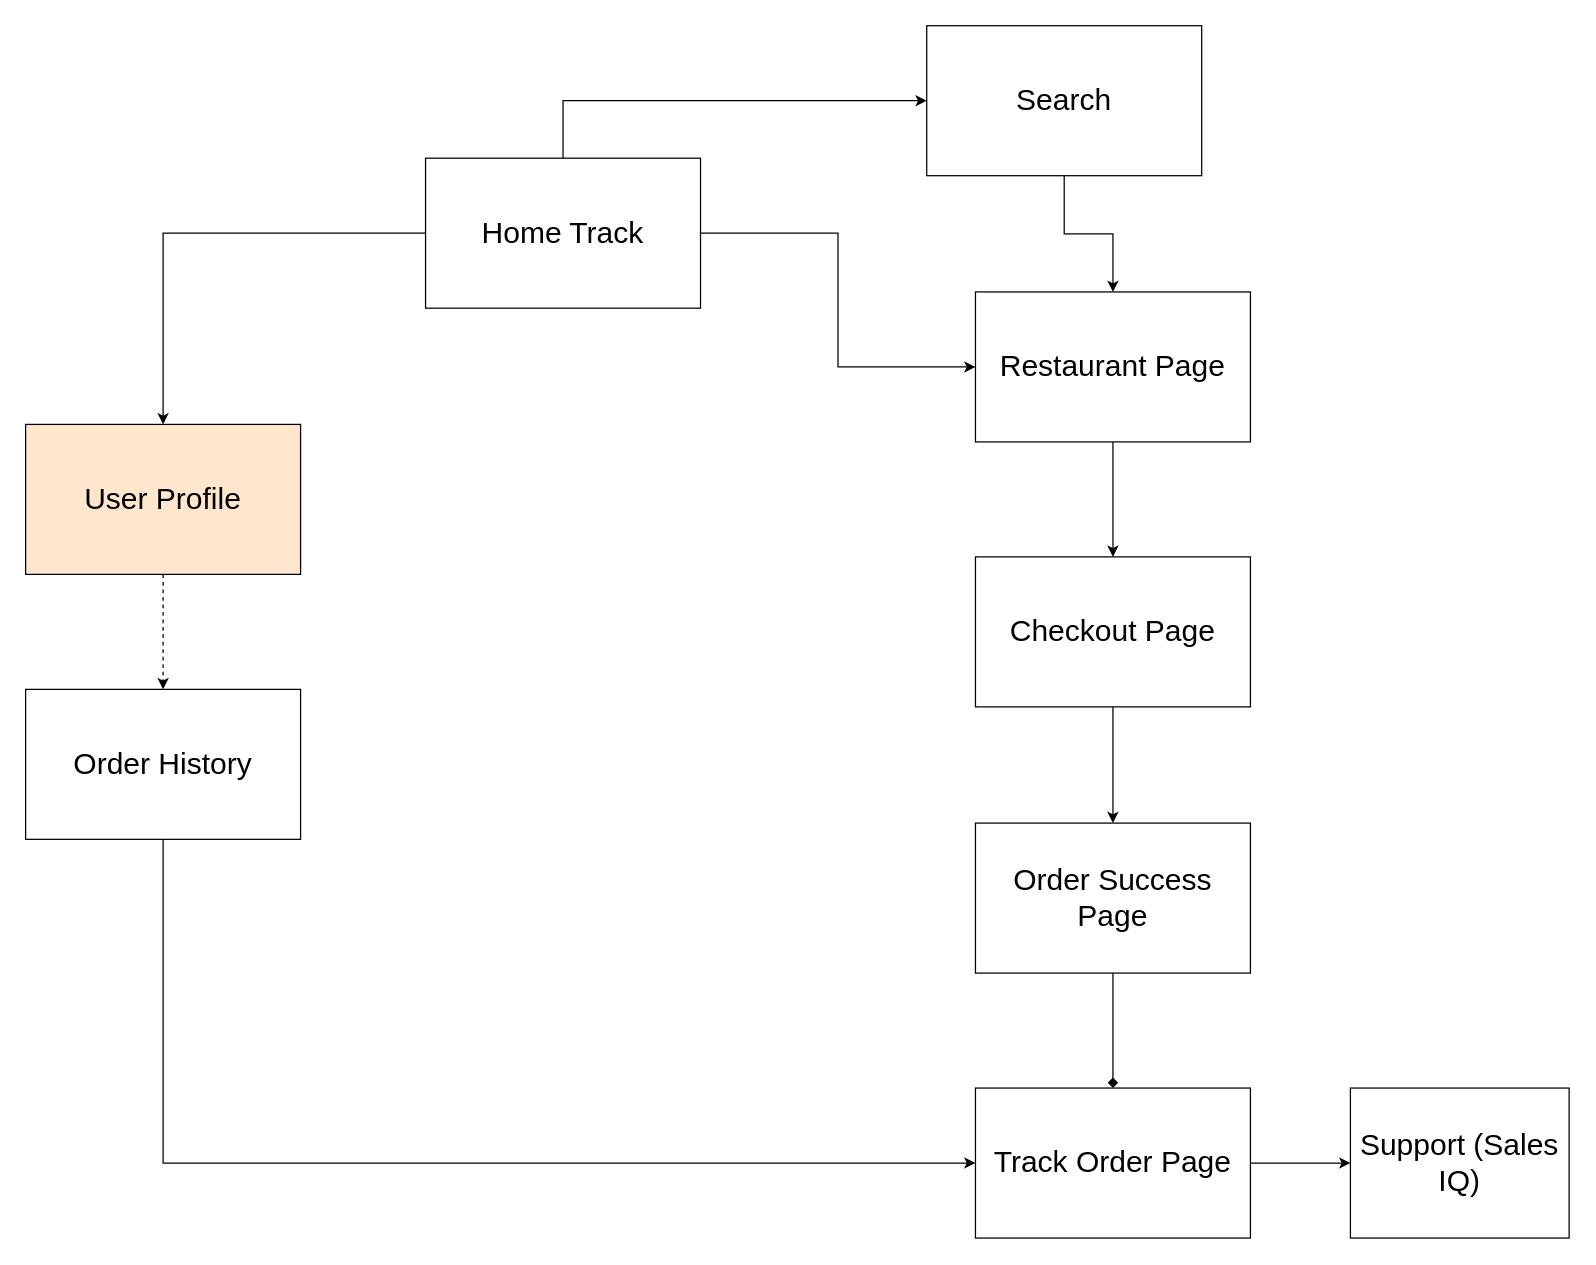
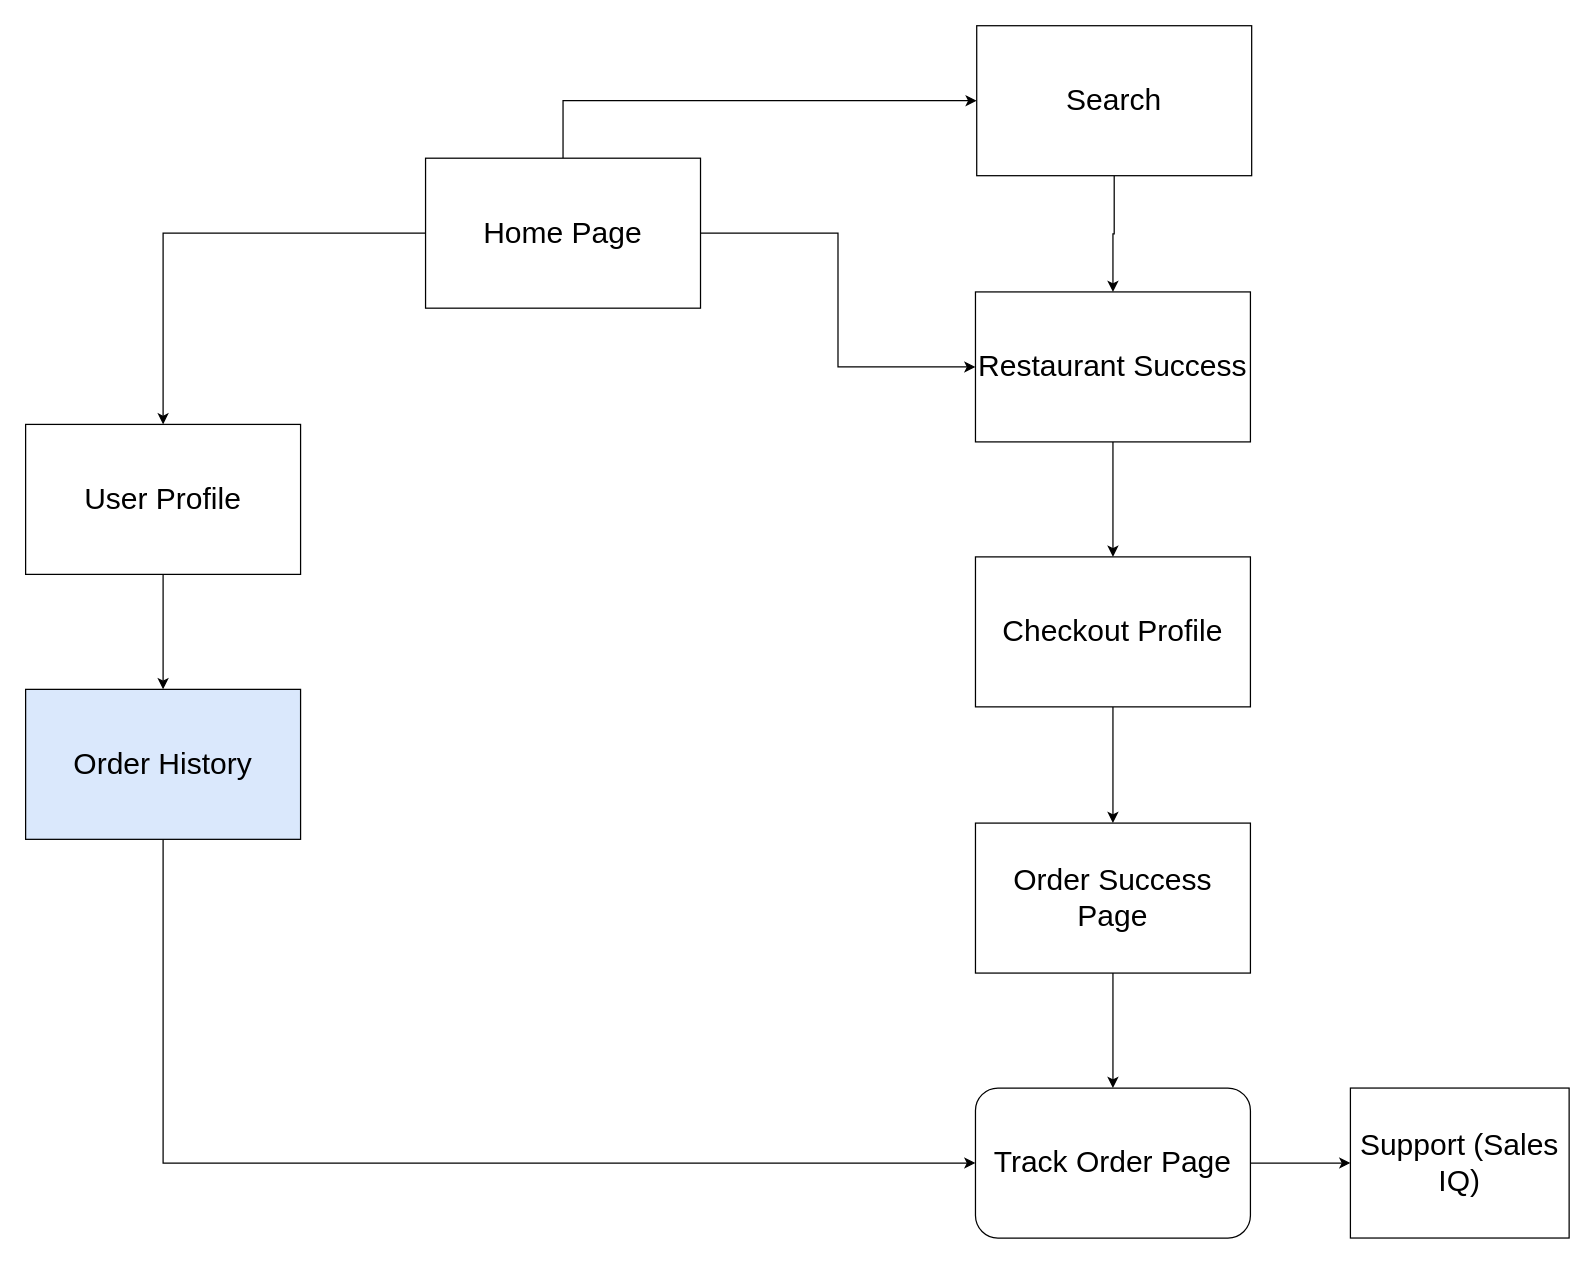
node "Search": moved (1064, 101) -> (1114, 101)
node "Home Track": label "Home Track" -> "Home Page"
node "Restaurant Page": label "Restaurant Page" -> "Restaurant Success"
node "User Profile": fillcolor #ffe6cc -> #ffffff
edge "User Profile" -> "Order History": style dashed -> solid
node "Checkout Page": label "Checkout Page" -> "Checkout Profile"
node "Order History": fillcolor #ffffff -> #dae8fc
edge "Order Success Page" -> "Track Order Page": arrowhead diamond -> classic
node "Track Order Page": shape rectangle -> rounded rectangle
